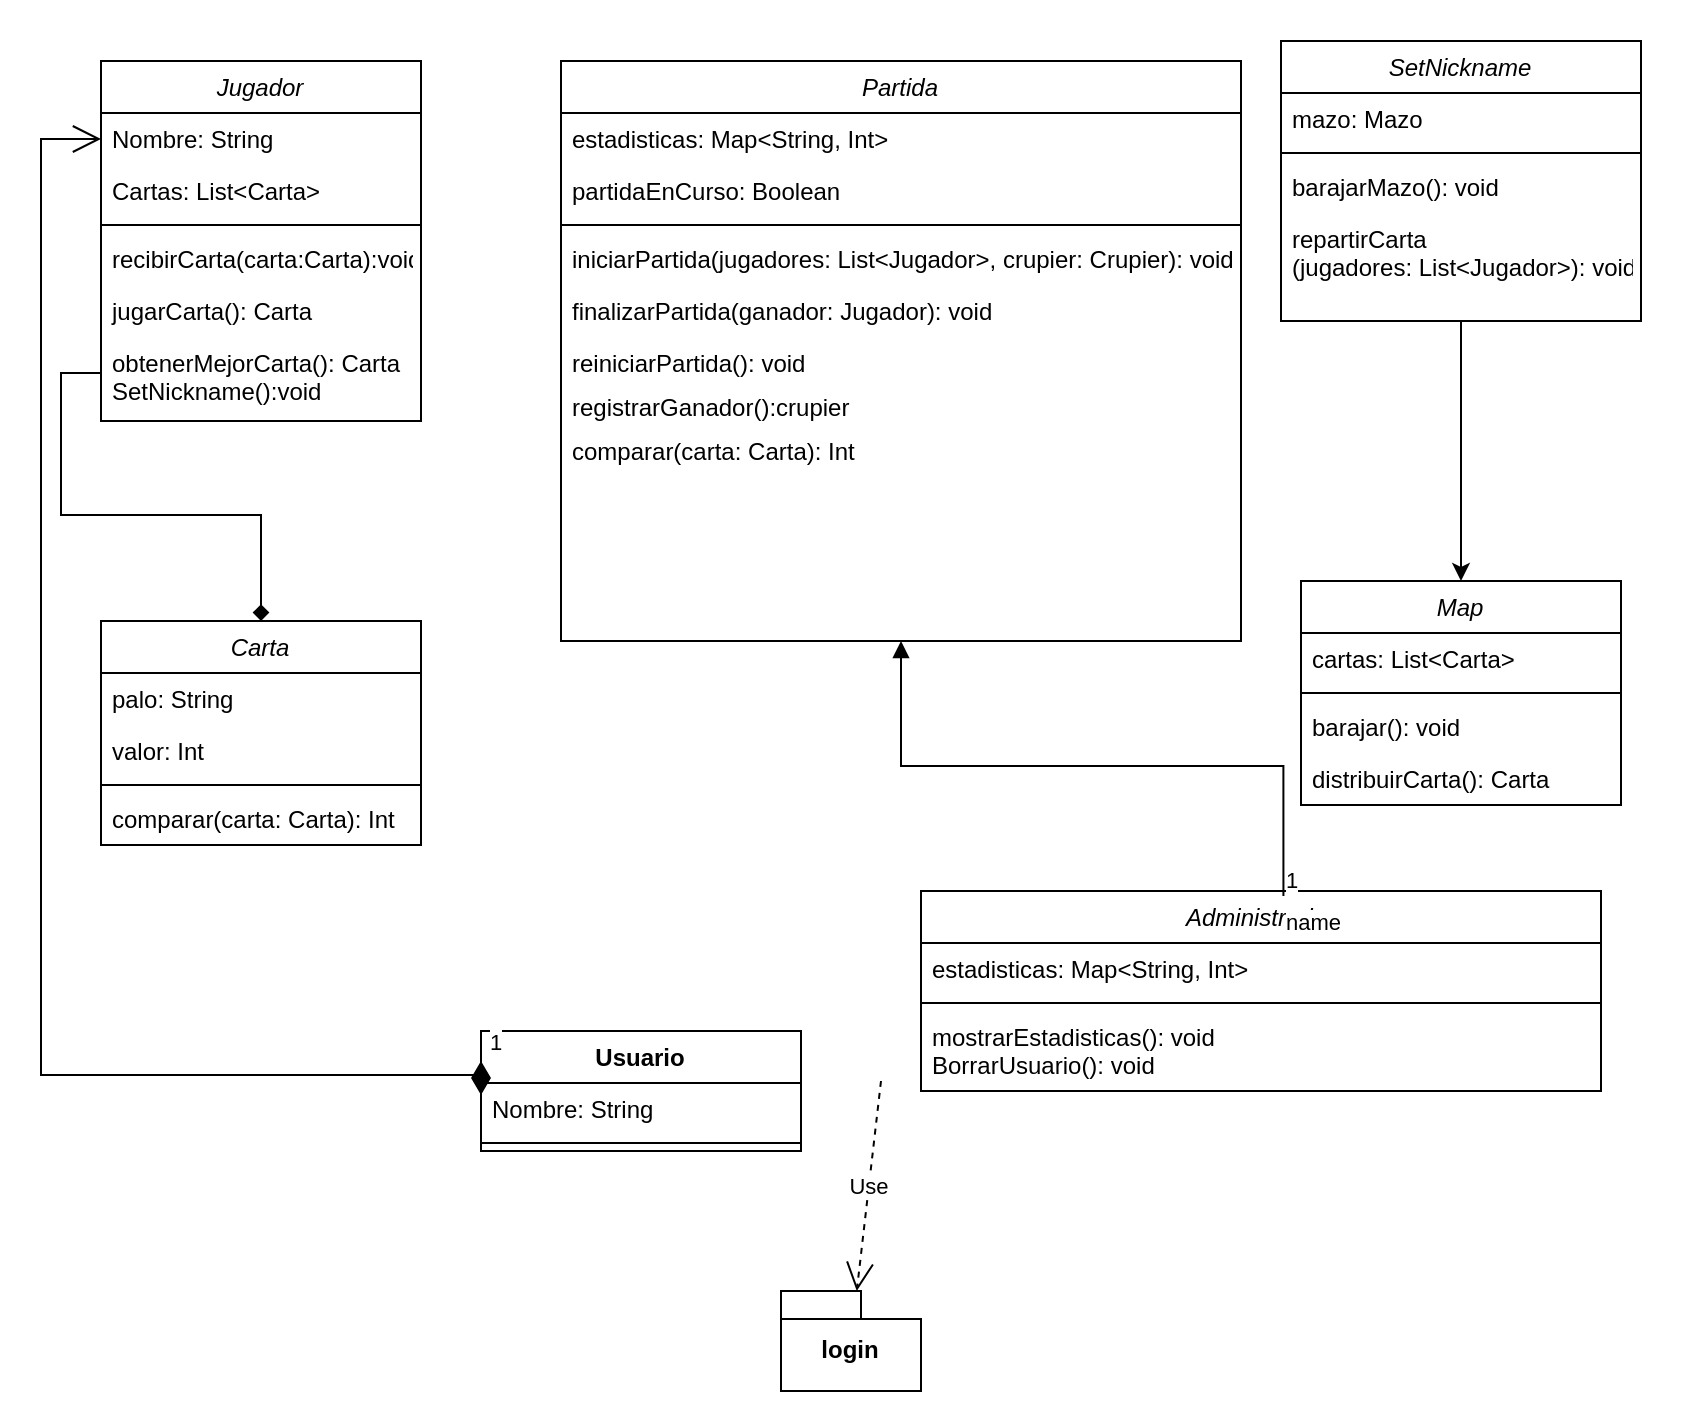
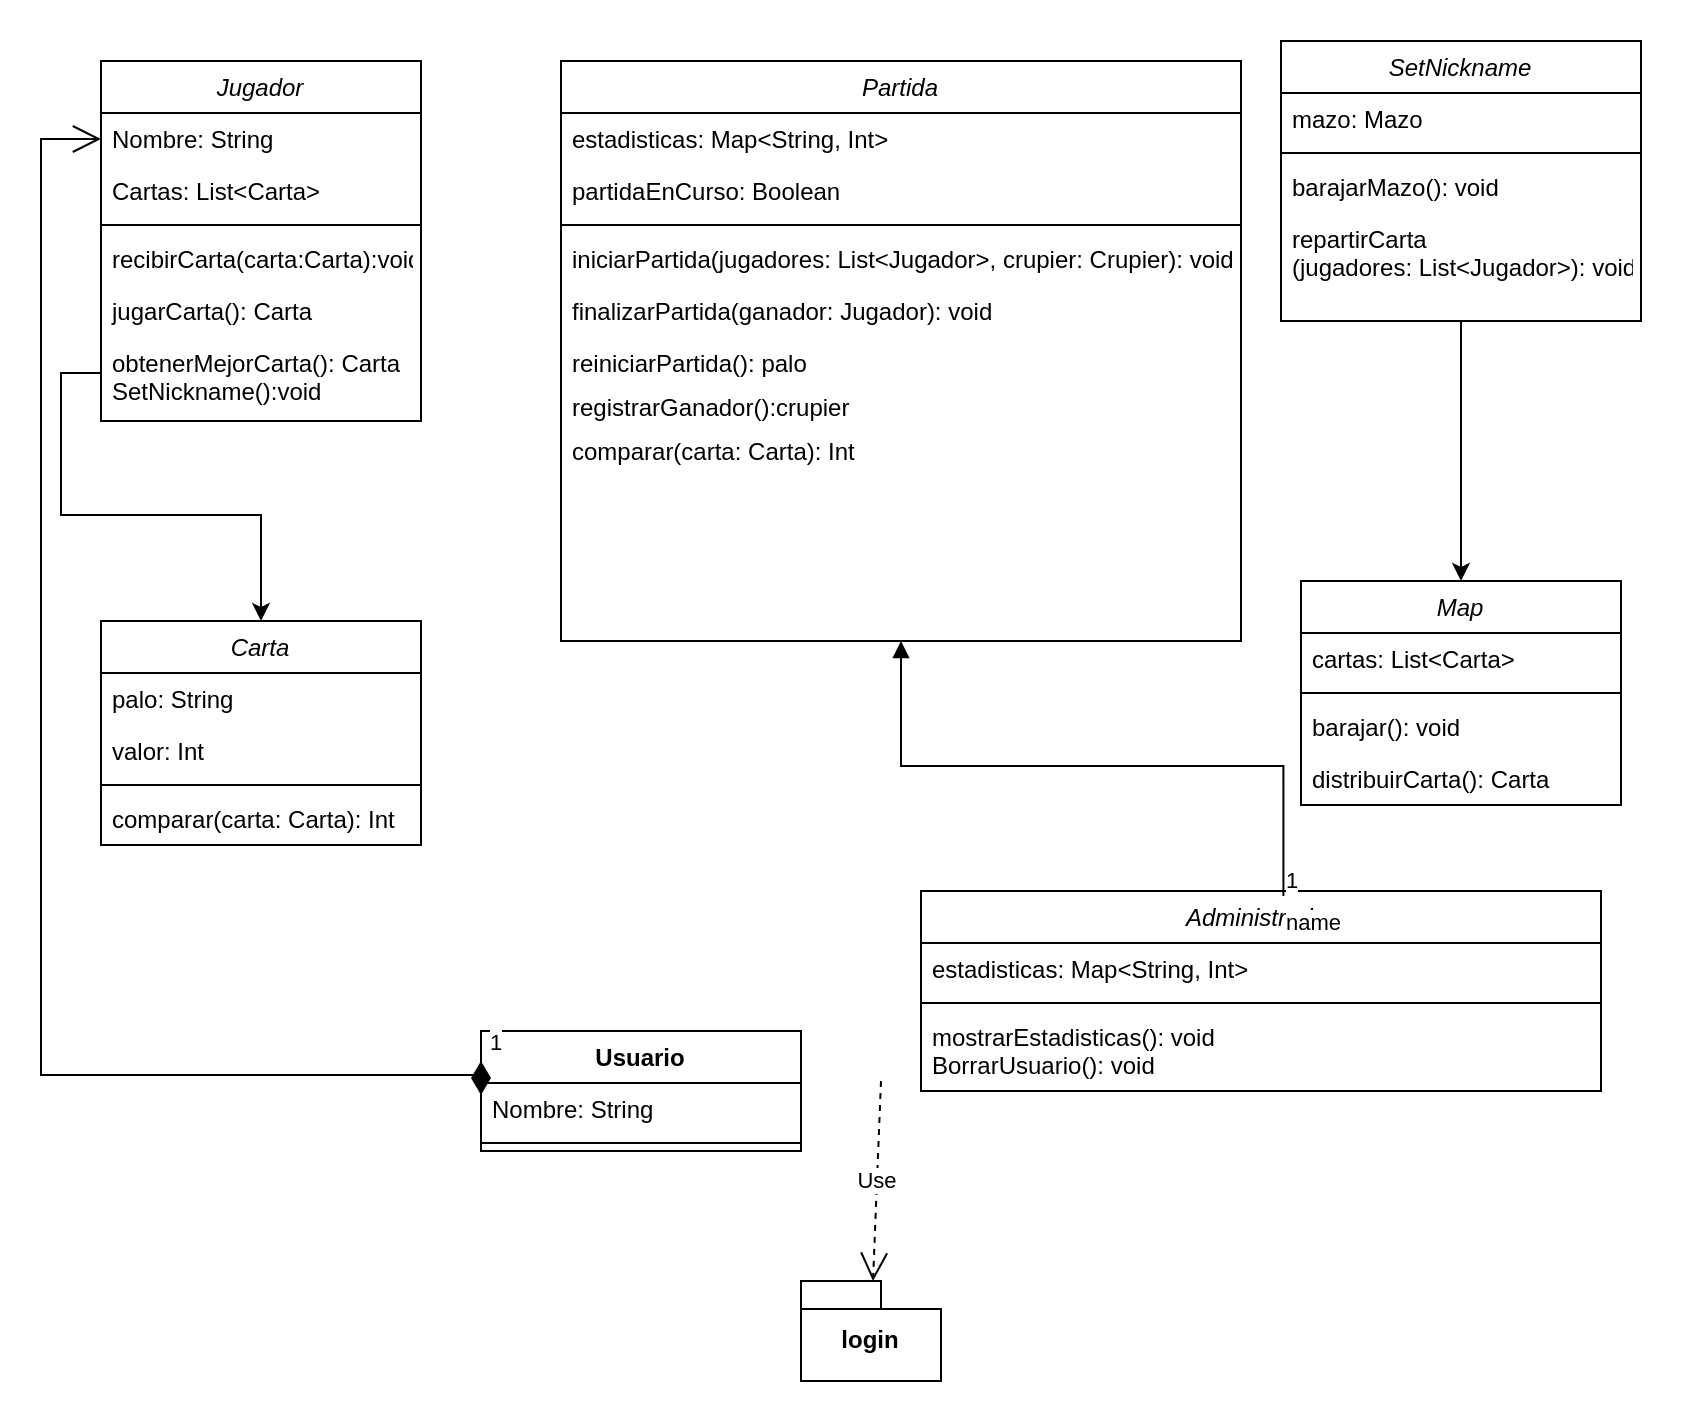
node "reiniciarPartida(): void": label "reiniciarPartida(): void" -> "reiniciarPartida(): palo"
edge "obtenerMejorCarta(): Carta SetNickname():void" -> "Carta": arrowhead diamond -> classic
node "login": moved (851, 1341) -> (871, 1331)
